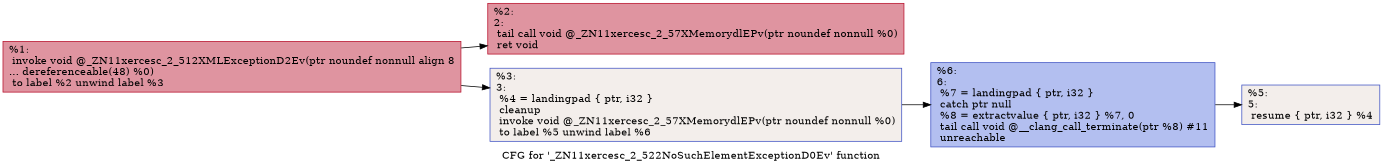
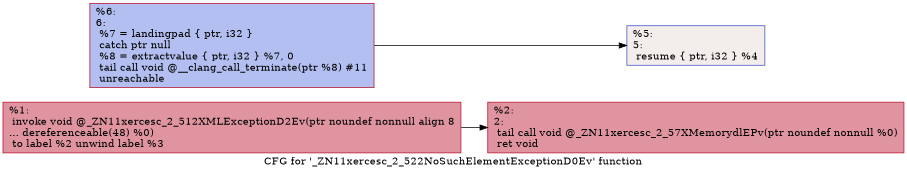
node "%3:": removed
node "%6:": color #3d50c3ff -> #b70d28ff
